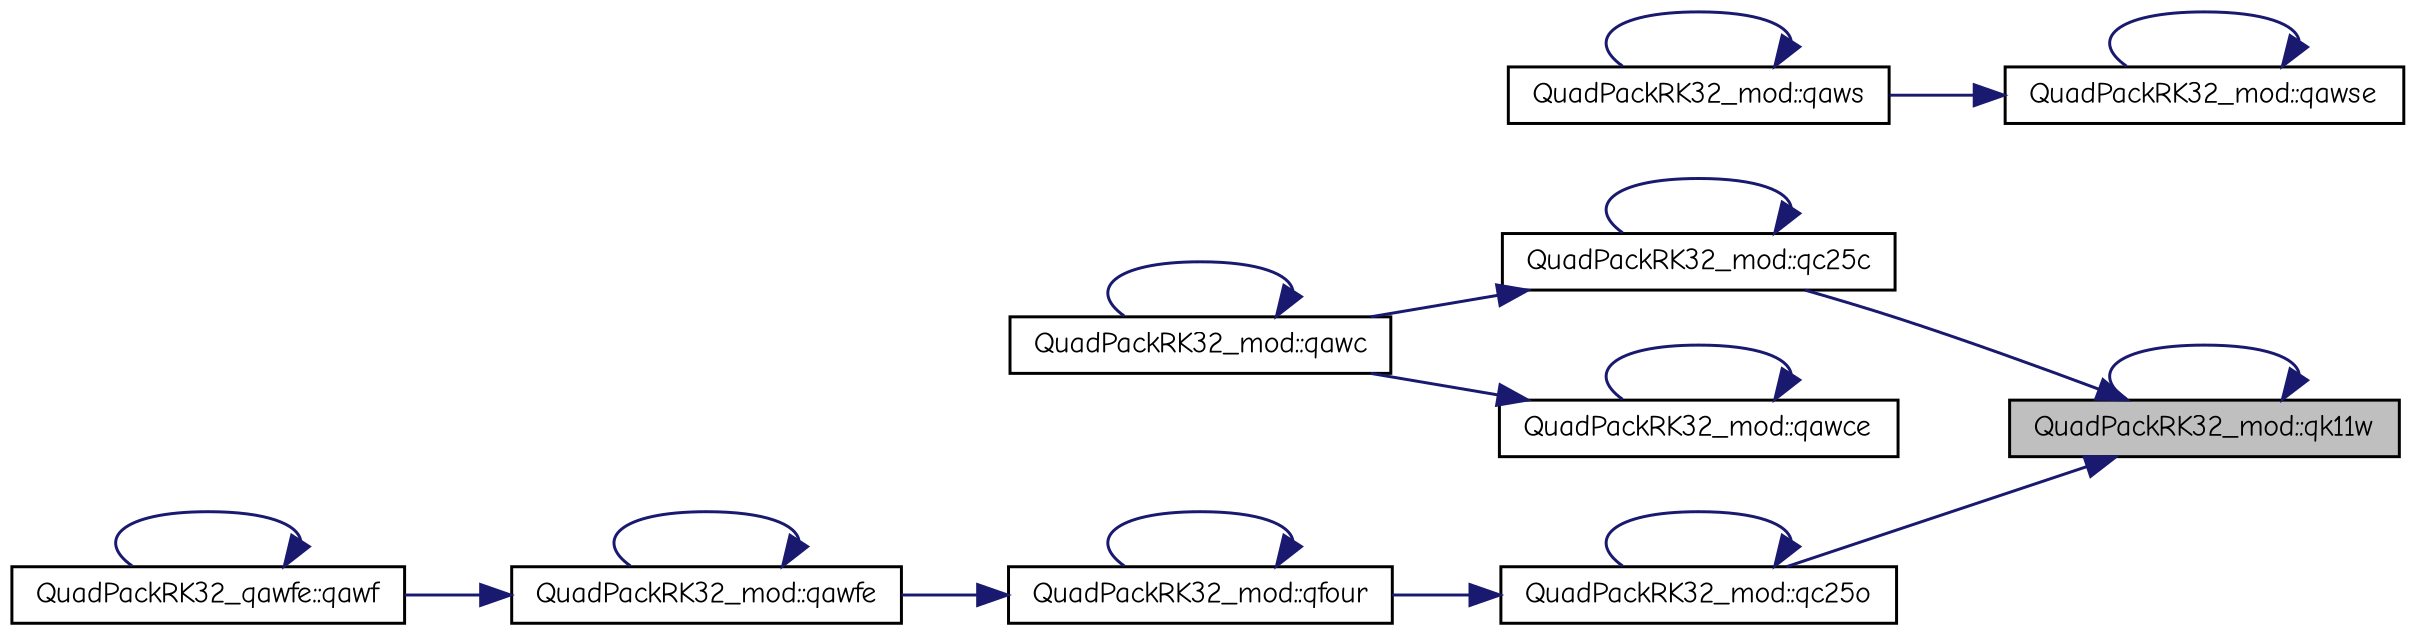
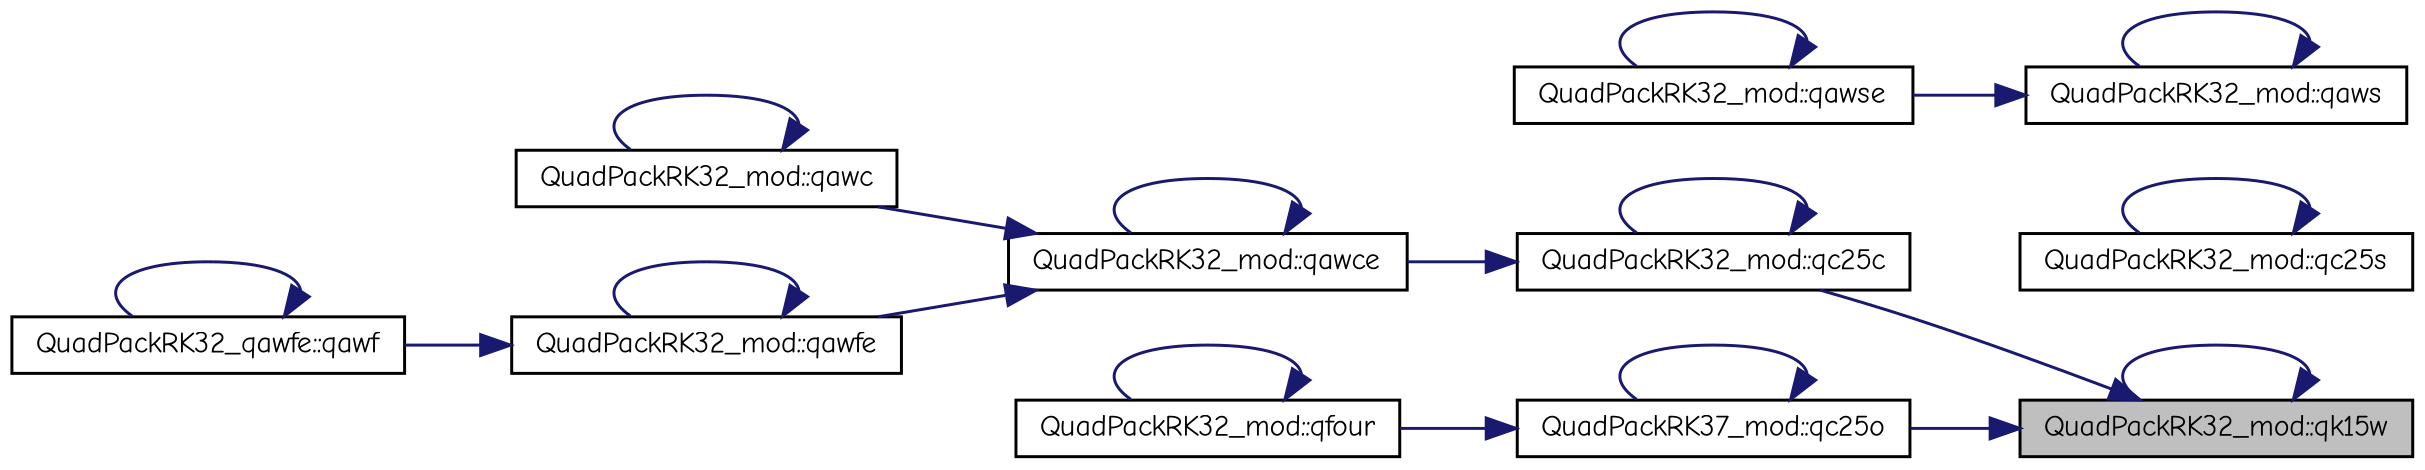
edge "QuadPackRK32_mod::qaws" -> "QuadPackRK32_mod::qawse": reversed
node "QuadPackRK32_mod::qc25s": added
edge "QuadPackRK32_mod::qawc" -> "QuadPackRK32_mod::qc25c": now "QuadPackRK32_mod::qawce" -> "QuadPackRK32_mod::qc25c"
node "QuadPackRK32_mod::qk11w": label "QuadPackRK32_mod::qk11w" -> "QuadPackRK32_mod::qk15w"
edge "QuadPackRK32_mod::qawfe" -> "QuadPackRK32_mod::qfour": now "QuadPackRK32_mod::qawfe" -> "QuadPackRK32_mod::qawce"
node "QuadPackRK32_mod::qc25o": label "QuadPackRK32_mod::qc25o" -> "QuadPackRK37_mod::qc25o"
